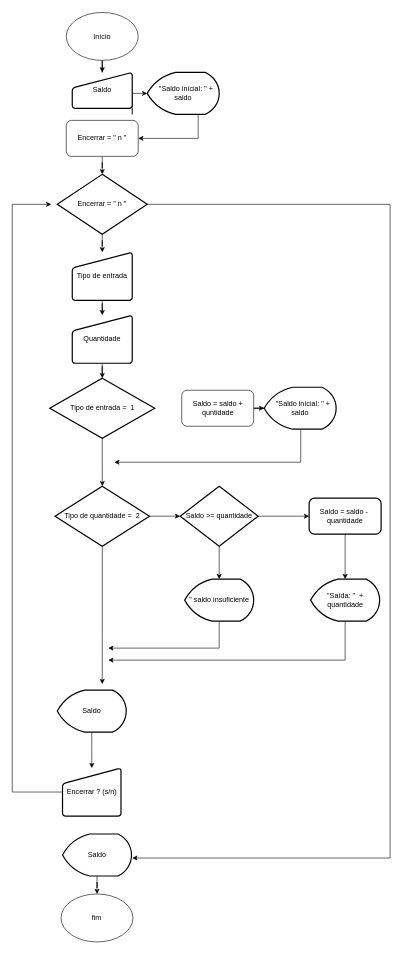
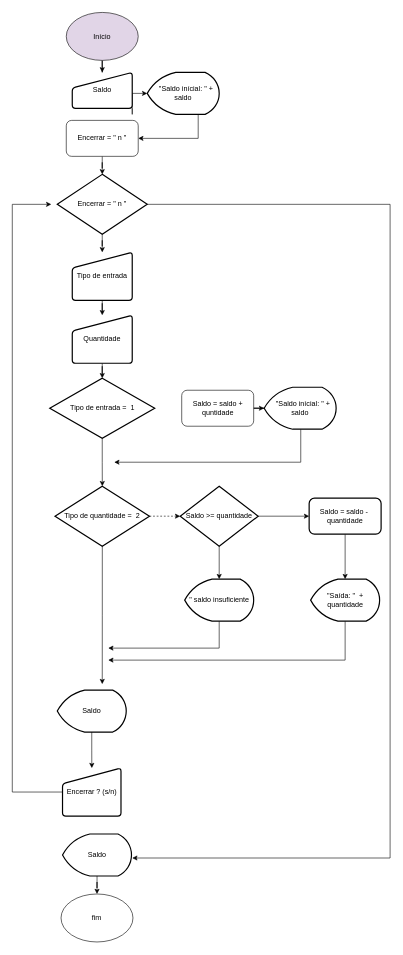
node "Início": fillcolor #ffffff -> #e1d5e7
edge "Tipo de quantidade = 2" -> "Saldo >= quantidade": style solid -> dashed
